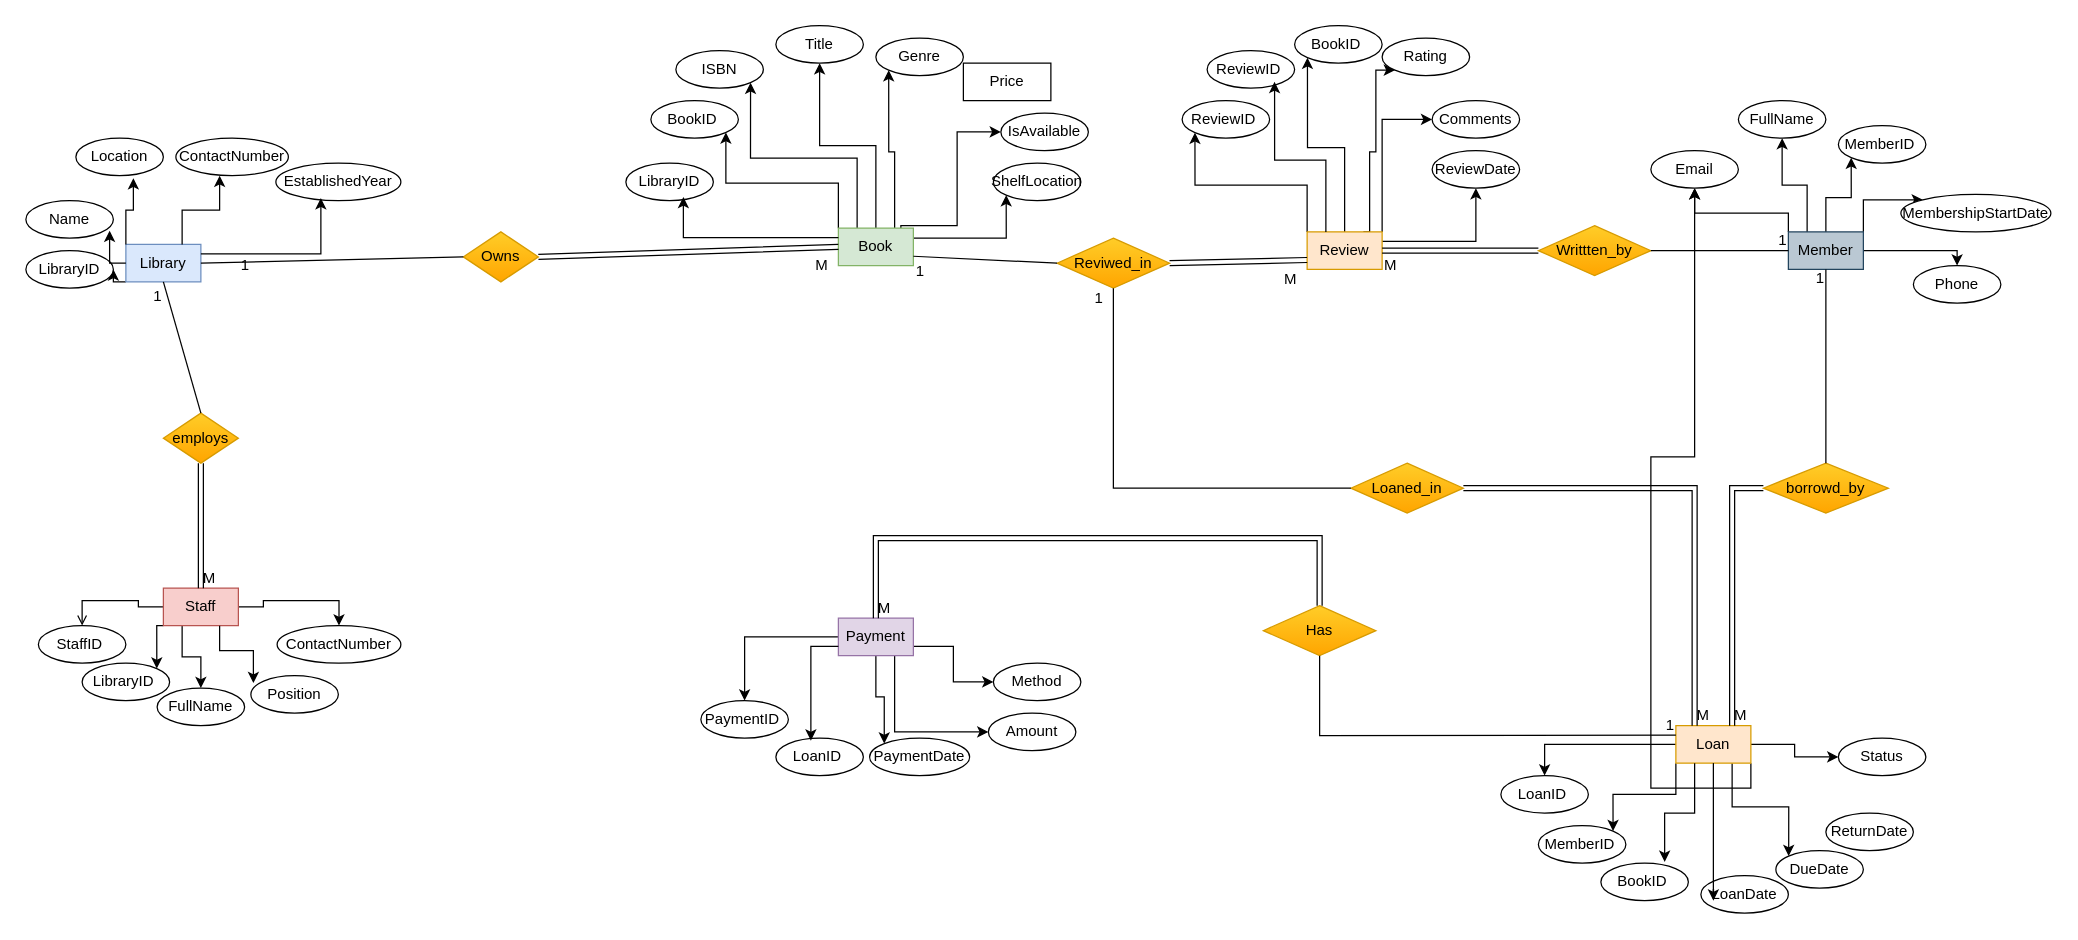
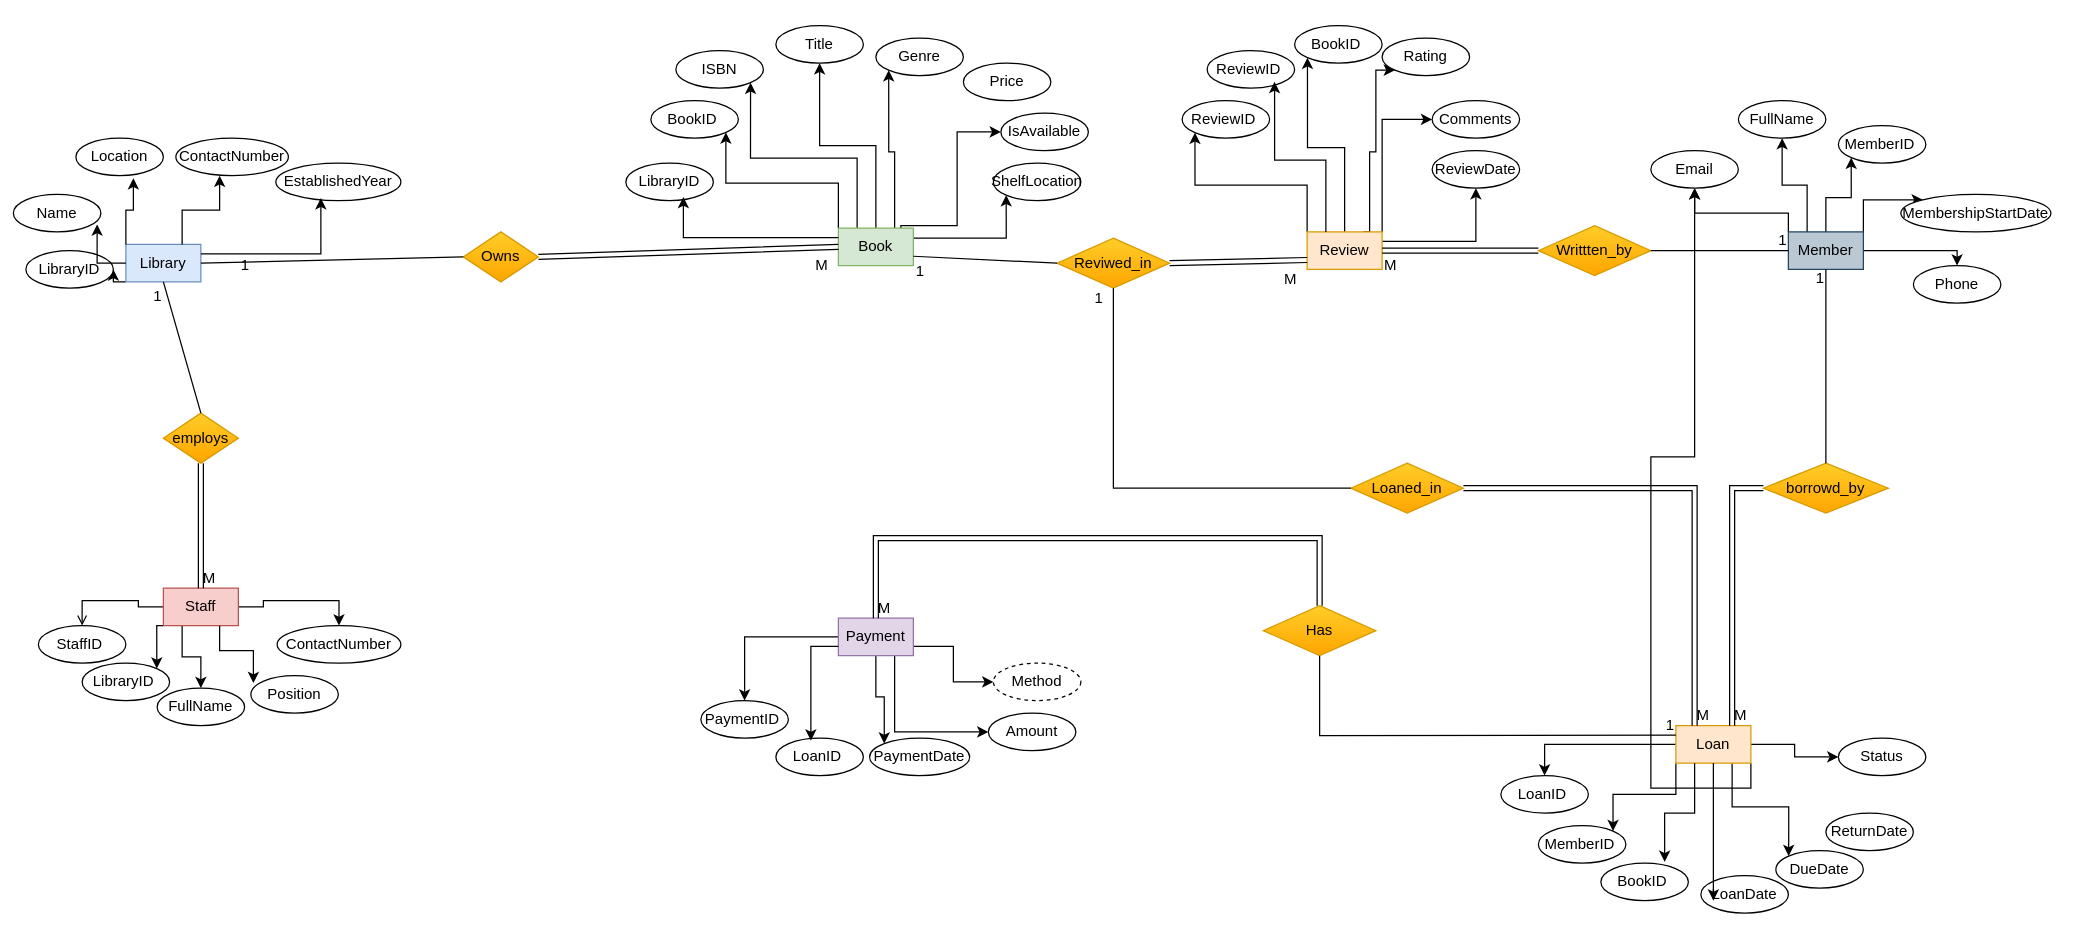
node "Price": shape rectangle -> ellipse
node "Name": moved (69, 219) -> (57, 213)
node "Method": style solid -> dashed
